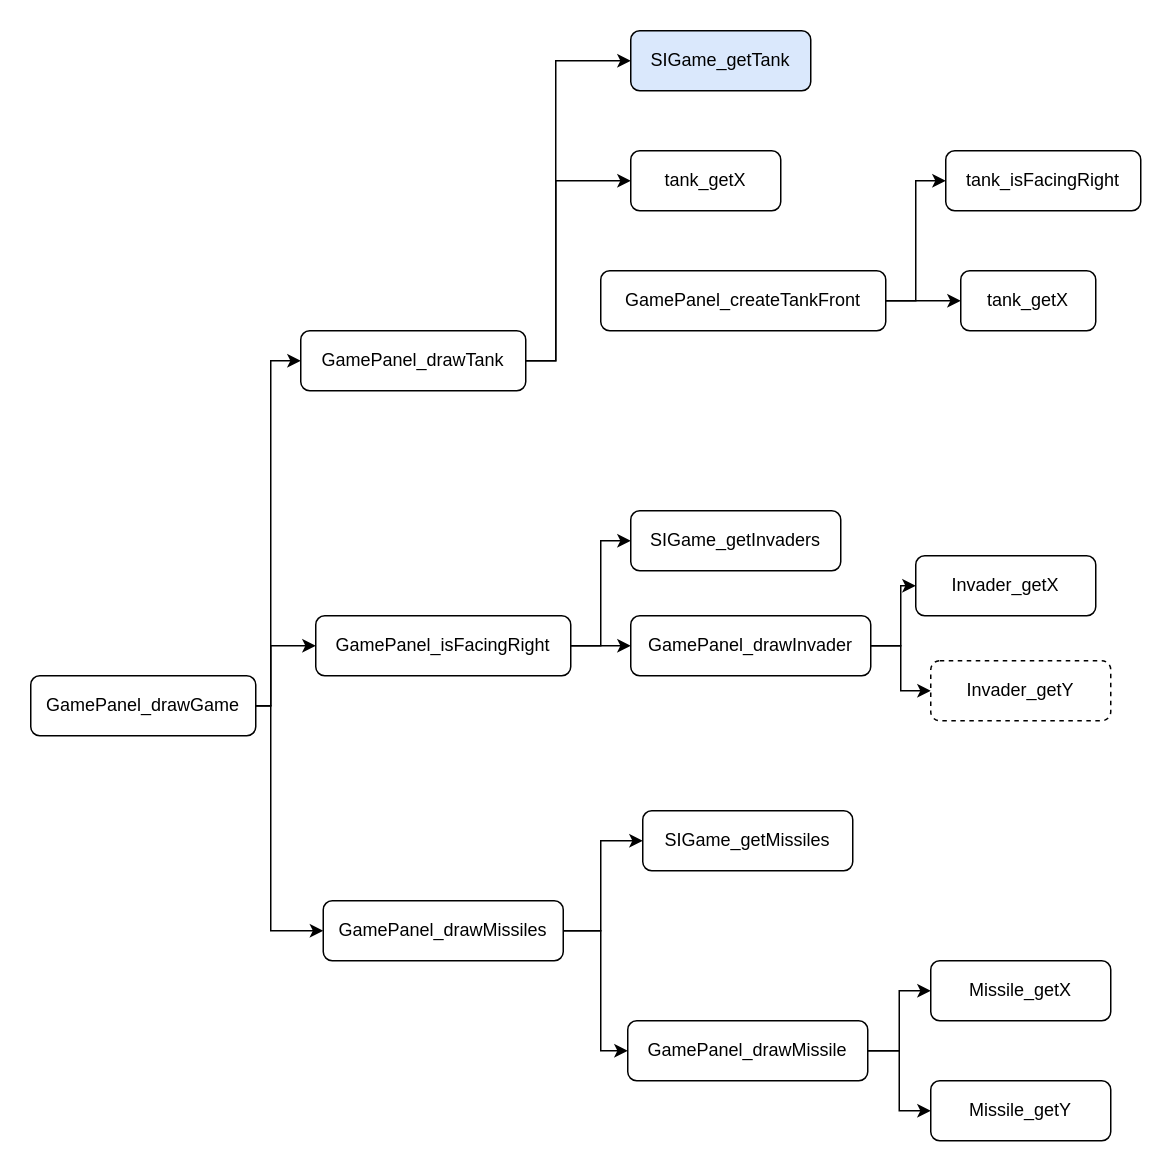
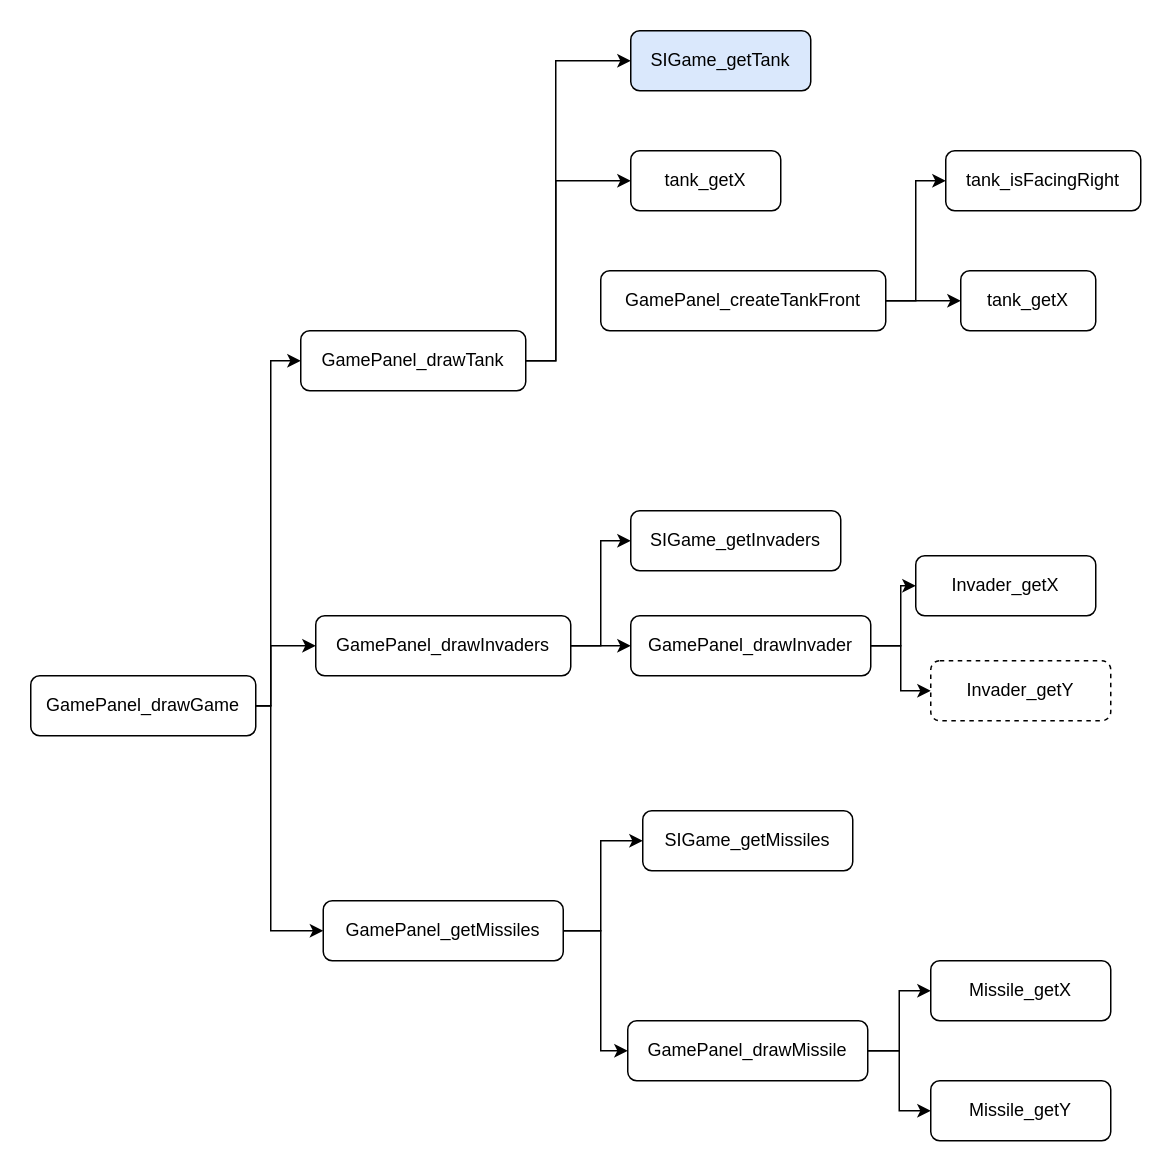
node "GamePanel_isFacingRight": label "GamePanel_isFacingRight" -> "GamePanel_drawInvaders"
node "GamePanel_drawMissiles": label "GamePanel_drawMissiles" -> "GamePanel_getMissiles"
